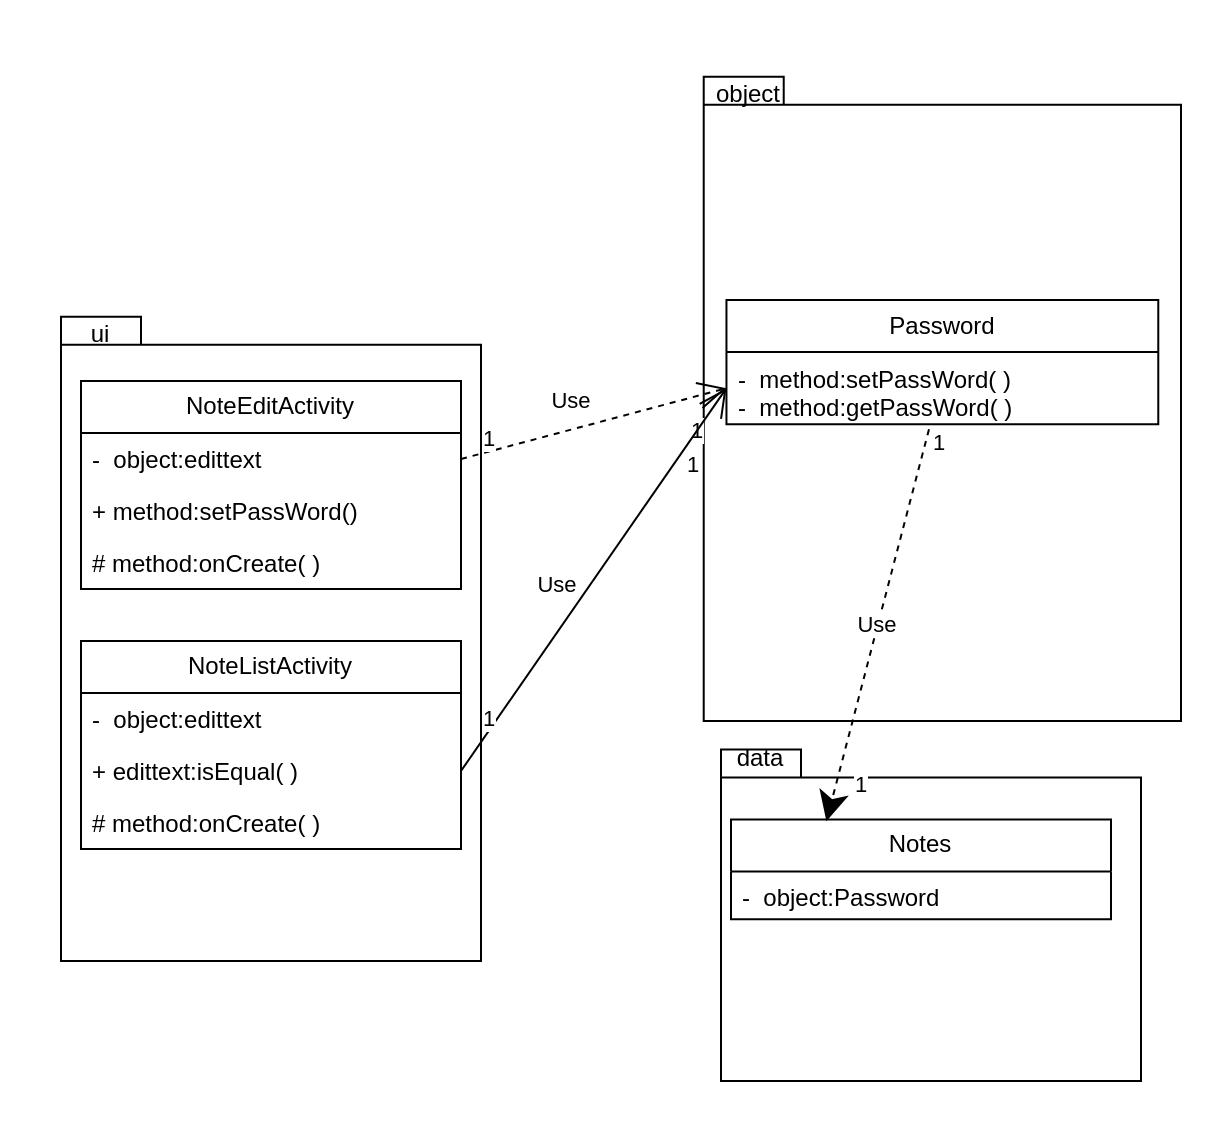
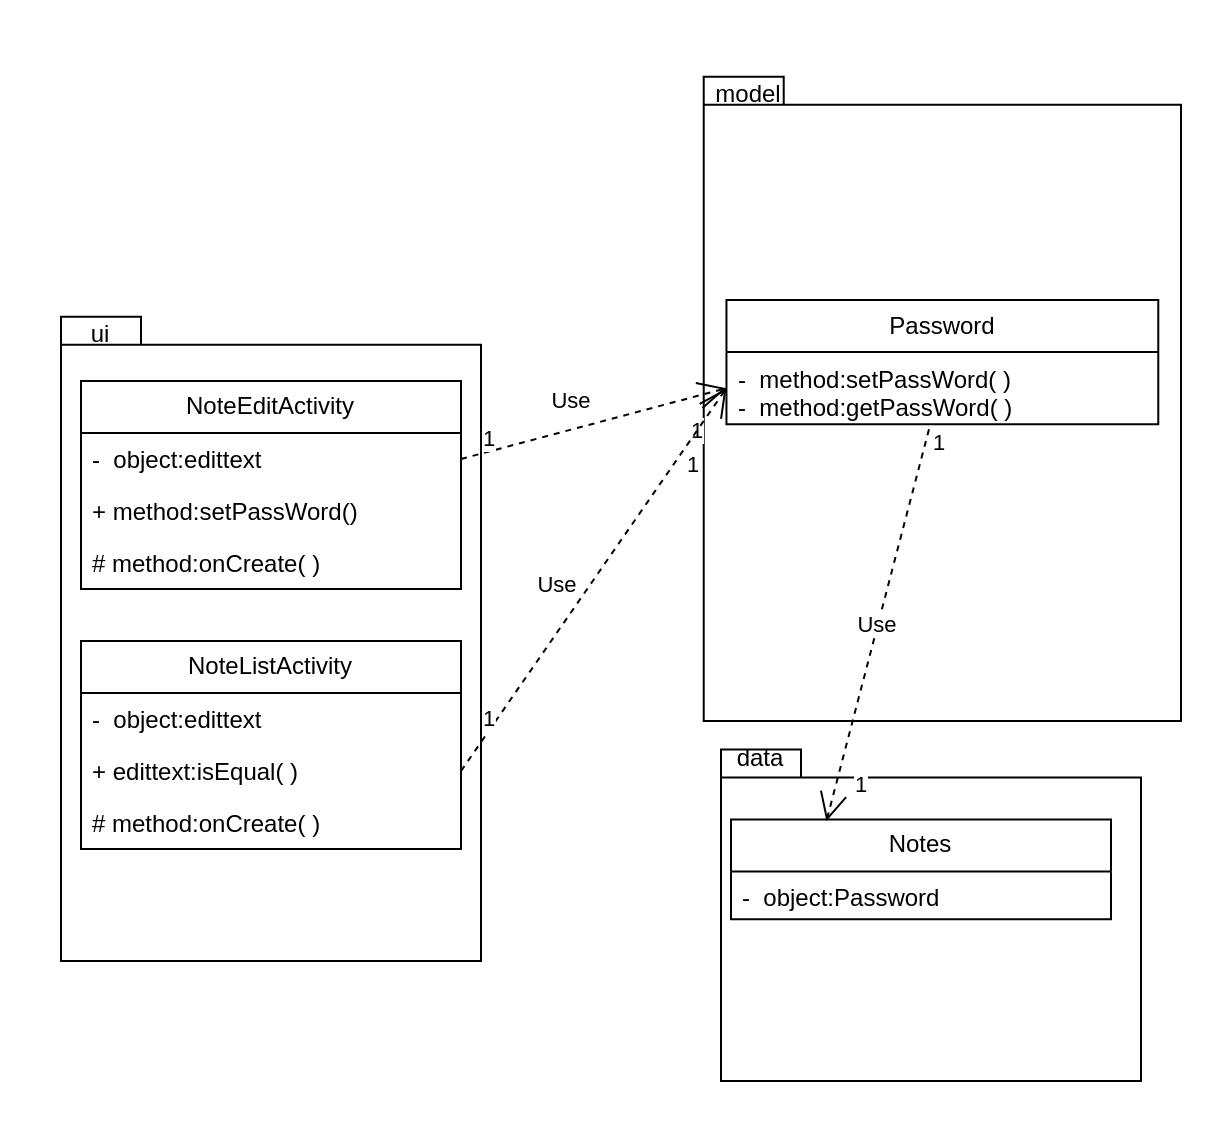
node "object": label "object" -> "model"
edge "+ edittext:isEqual( )" -> "- method:setPassWord( ) - method:getPassWord( )": style solid -> dashed
edge "- method:setPassWord( ) - method:getPassWord( )" -> "Notes": arrowhead classic -> open
